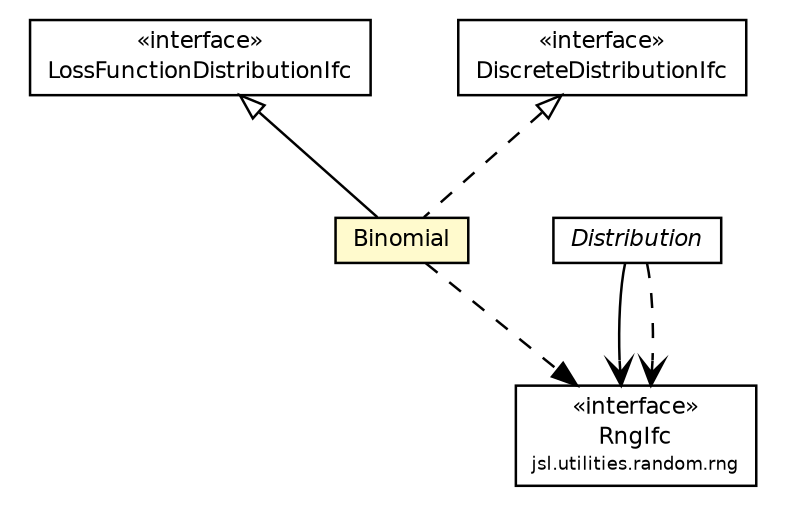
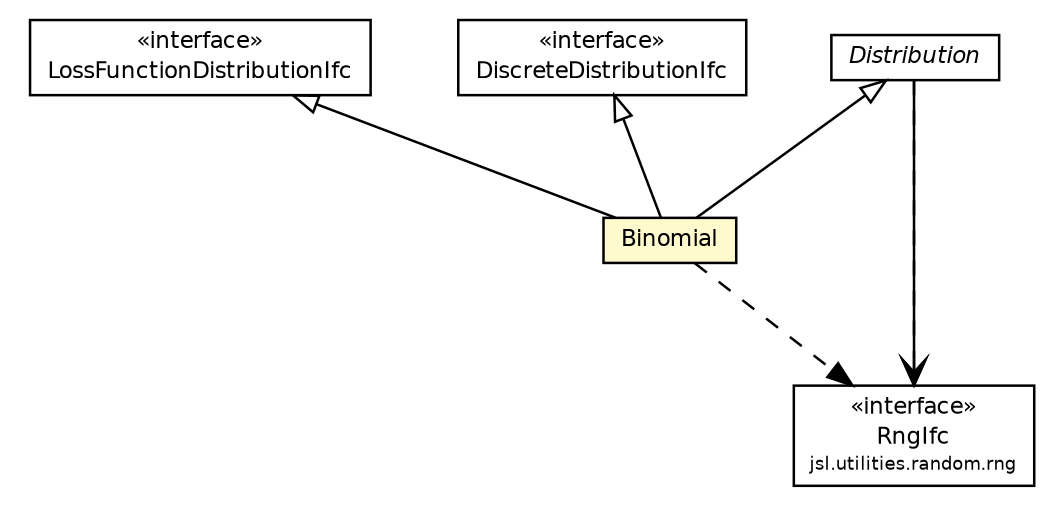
edge "Binomial" -> "Distribution": added
edge "Binomial" -> "DiscreteDistributionIfc": style dashed -> solid
